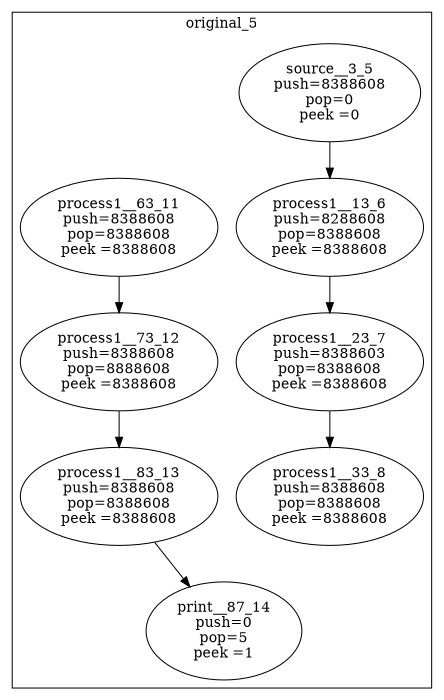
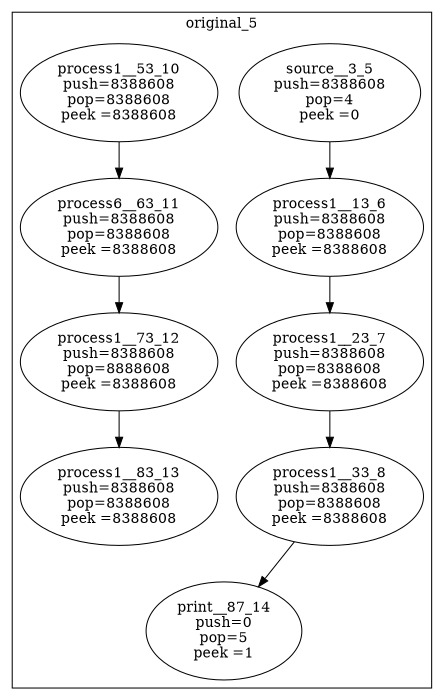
node "process1__53_10 push=8388608 pop=8388608 peek =8388608": added
node "source__3_5 push=8388608 pop=0 peek =0": label "source__3_5 push=8388608 pop=0 peek =0" -> "source__3_5 push=8388608 pop=4 peek =0"
node "process1__63_11 push=8388608 pop=8388608 peek =8388608": label "process1__63_11 push=8388608 pop=8388608 peek =8388608" -> "process6__63_11 push=8388608 pop=8388608 peek =8388608"
node "process1__13_6 push=8288608 pop=8388608 peek =8388608": label "process1__13_6 push=8288608 pop=8388608 peek =8388608" -> "process1__13_6 push=8388608 pop=8388608 peek =8388608"
node "process1__23_7 push=8388603 pop=8388608 peek =8388608": label "process1__23_7 push=8388603 pop=8388608 peek =8388608" -> "process1__23_7 push=8388608 pop=8388608 peek =8388608"
edge "process1__83_13 push=8388608 pop=8388608 peek =8388608" -> "print__87_14 push=0 pop=5 peek =1": now "process1__33_8 push=8388608 pop=8388608 peek =8388608" -> "print__87_14 push=0 pop=5 peek =1"
